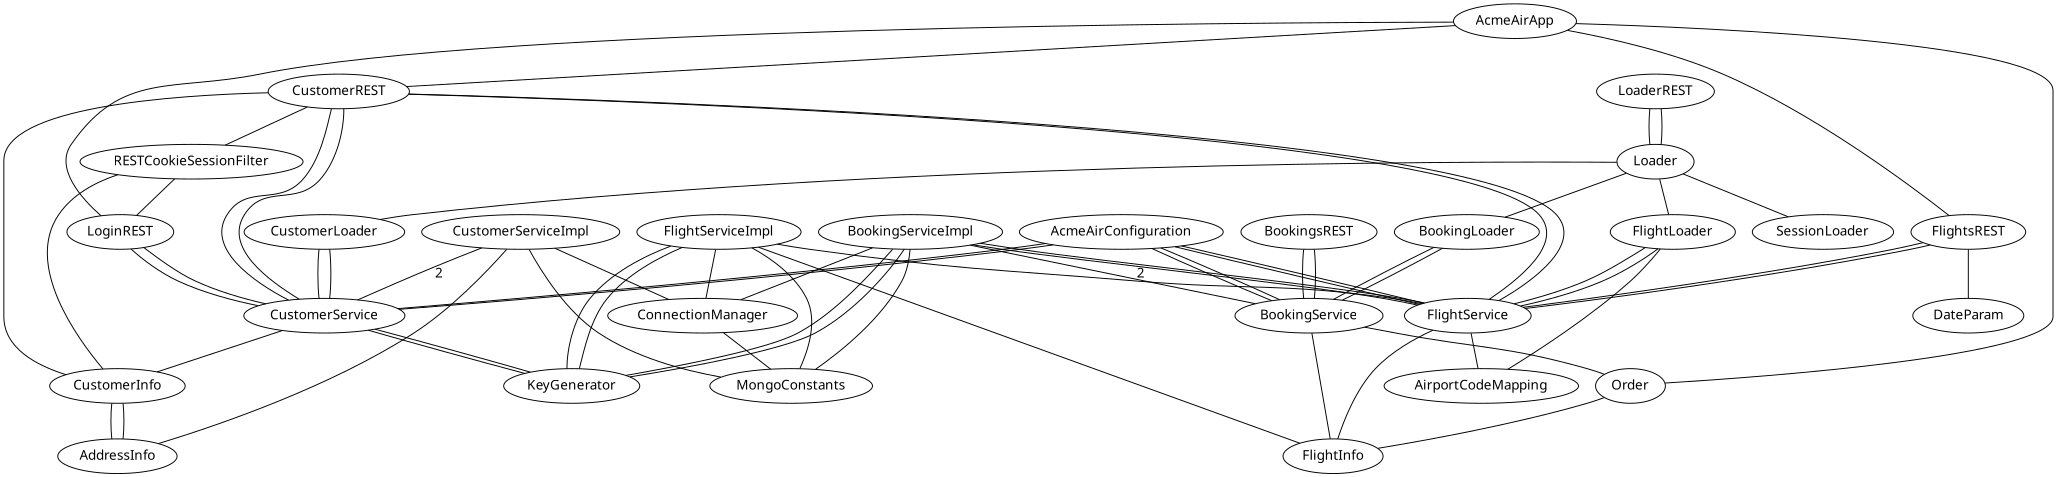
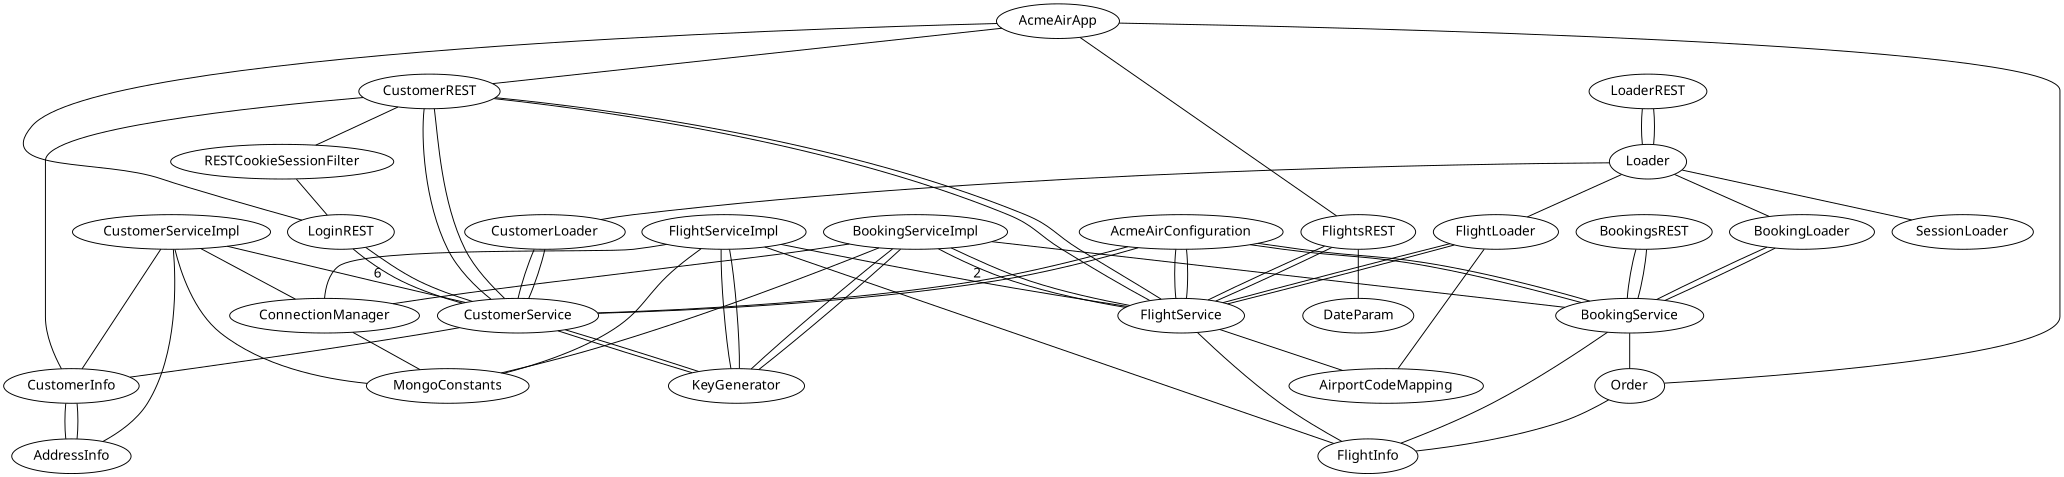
edge "RESTCookieSessionFilter" -- "CustomerInfo": now "CustomerServiceImpl" -- "CustomerInfo"
edge "CustomerServiceImpl" -- "CustomerService": label "2" -> "6"
